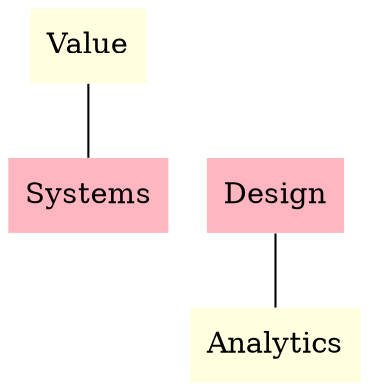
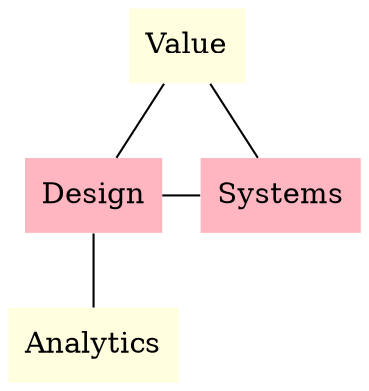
edge "Value" -- "Design": added
edge "Design" -- "Systems": added
